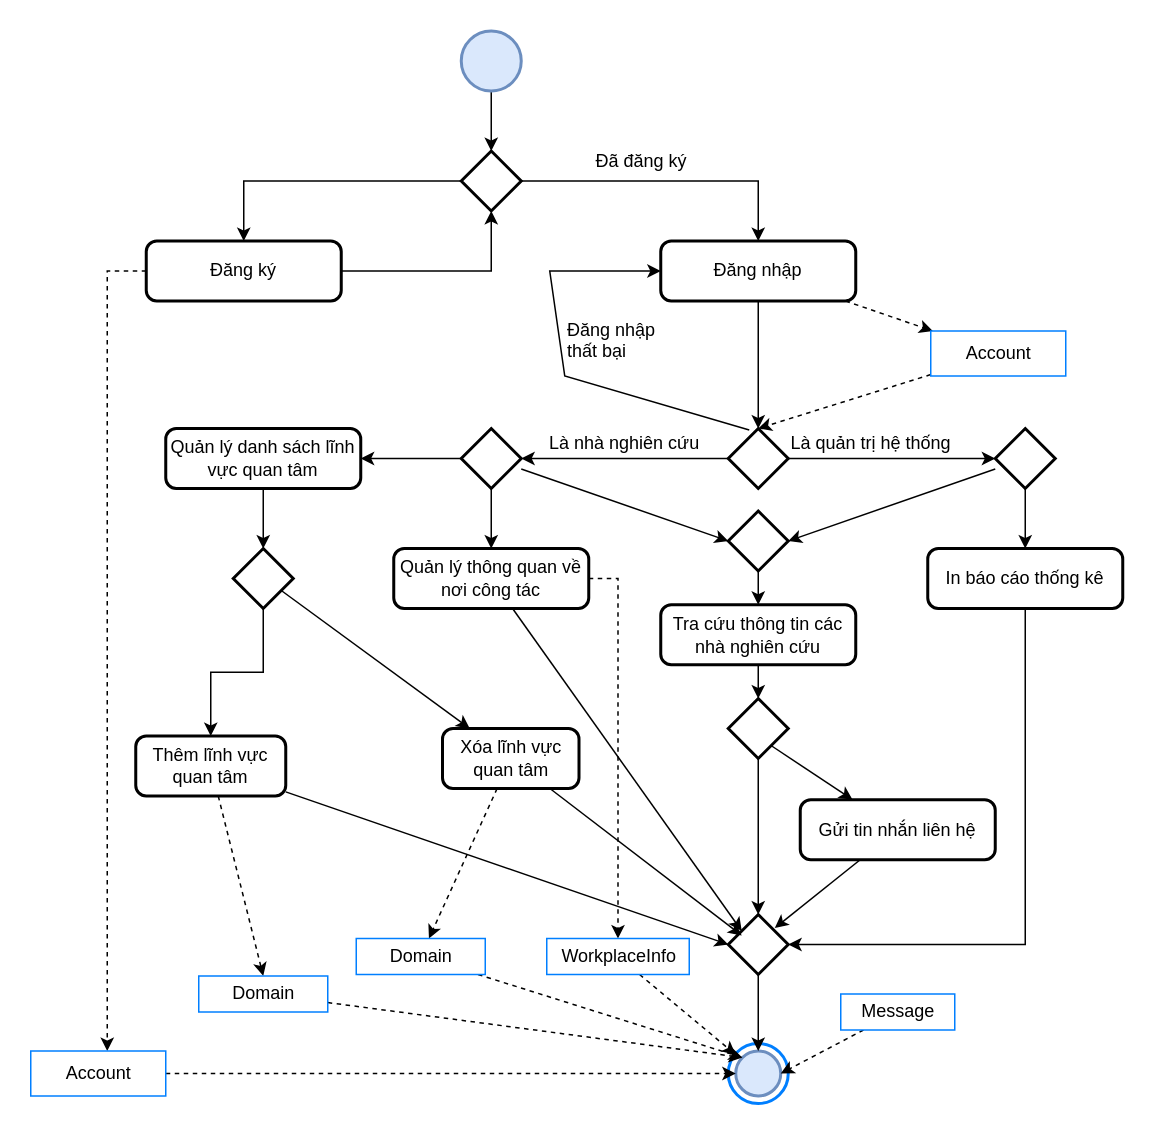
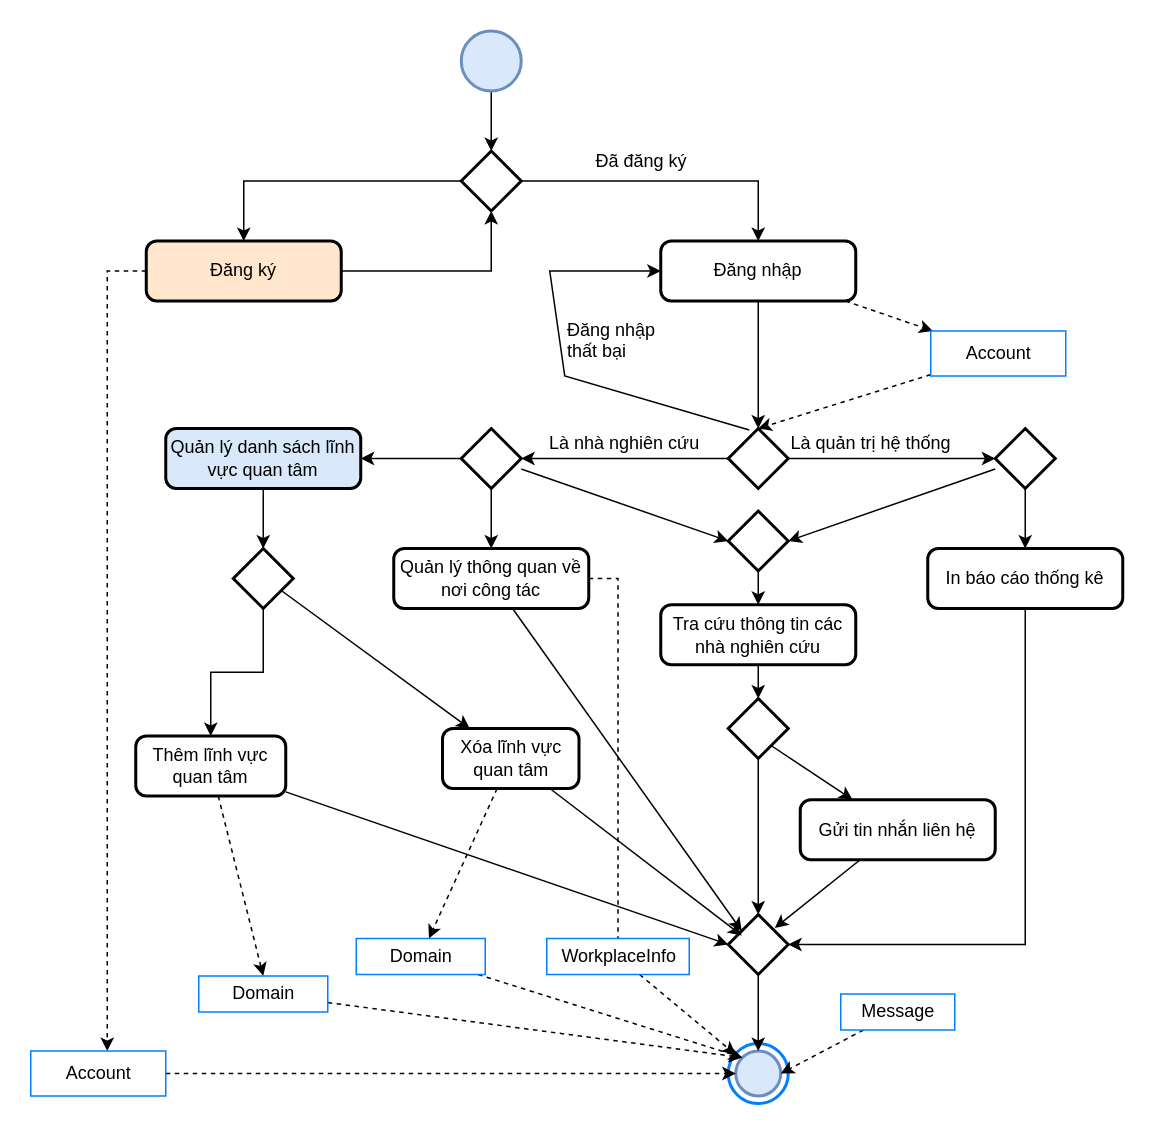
node "Đăng ký": fillcolor #ffffff -> #ffe6cc
node "Quản lý danh sách lĩnh vực quan tâm": fillcolor #ffffff -> #dae8fc
edge "Quản lý thông quan về nơi công tác" -> "WorkplaceInfo": arrowhead classic -> none
